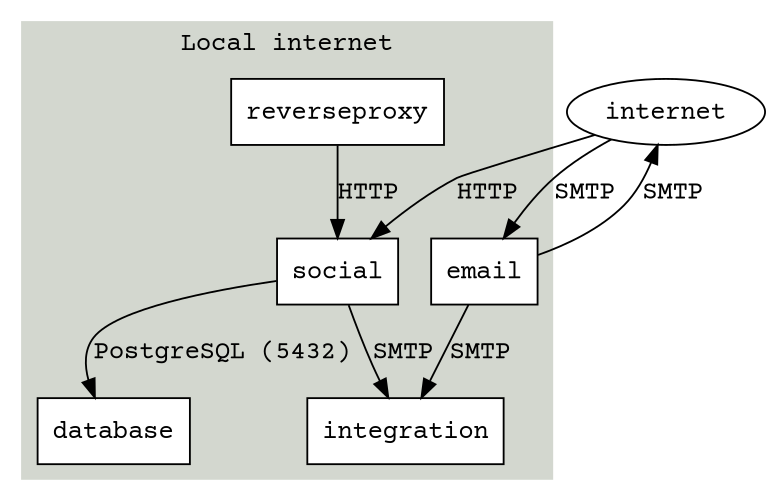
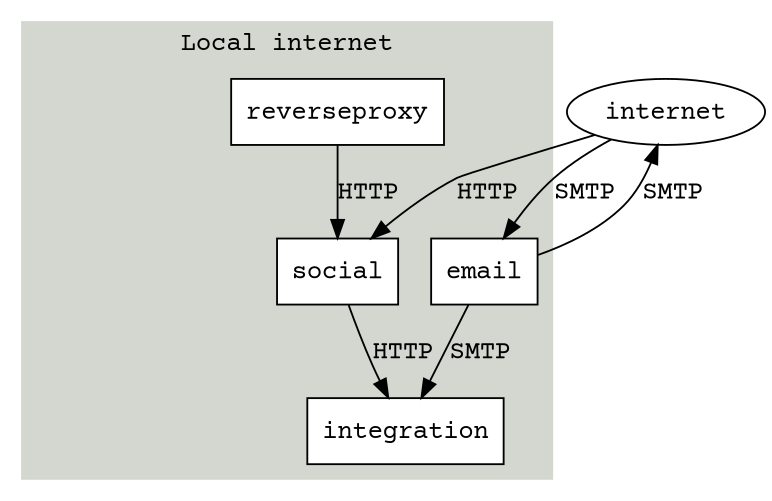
edge "social" -> "integration": label "SMTP" -> "HTTP"
node "database": removed
